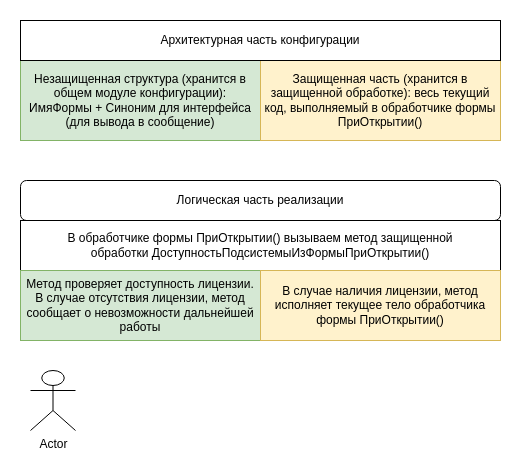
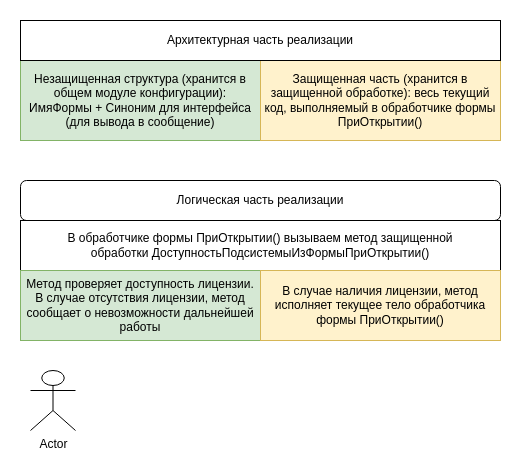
node "Архитектурная часть конфигурации": label "Архитектурная часть конфигурации" -> "Архитектурная часть реализации"
